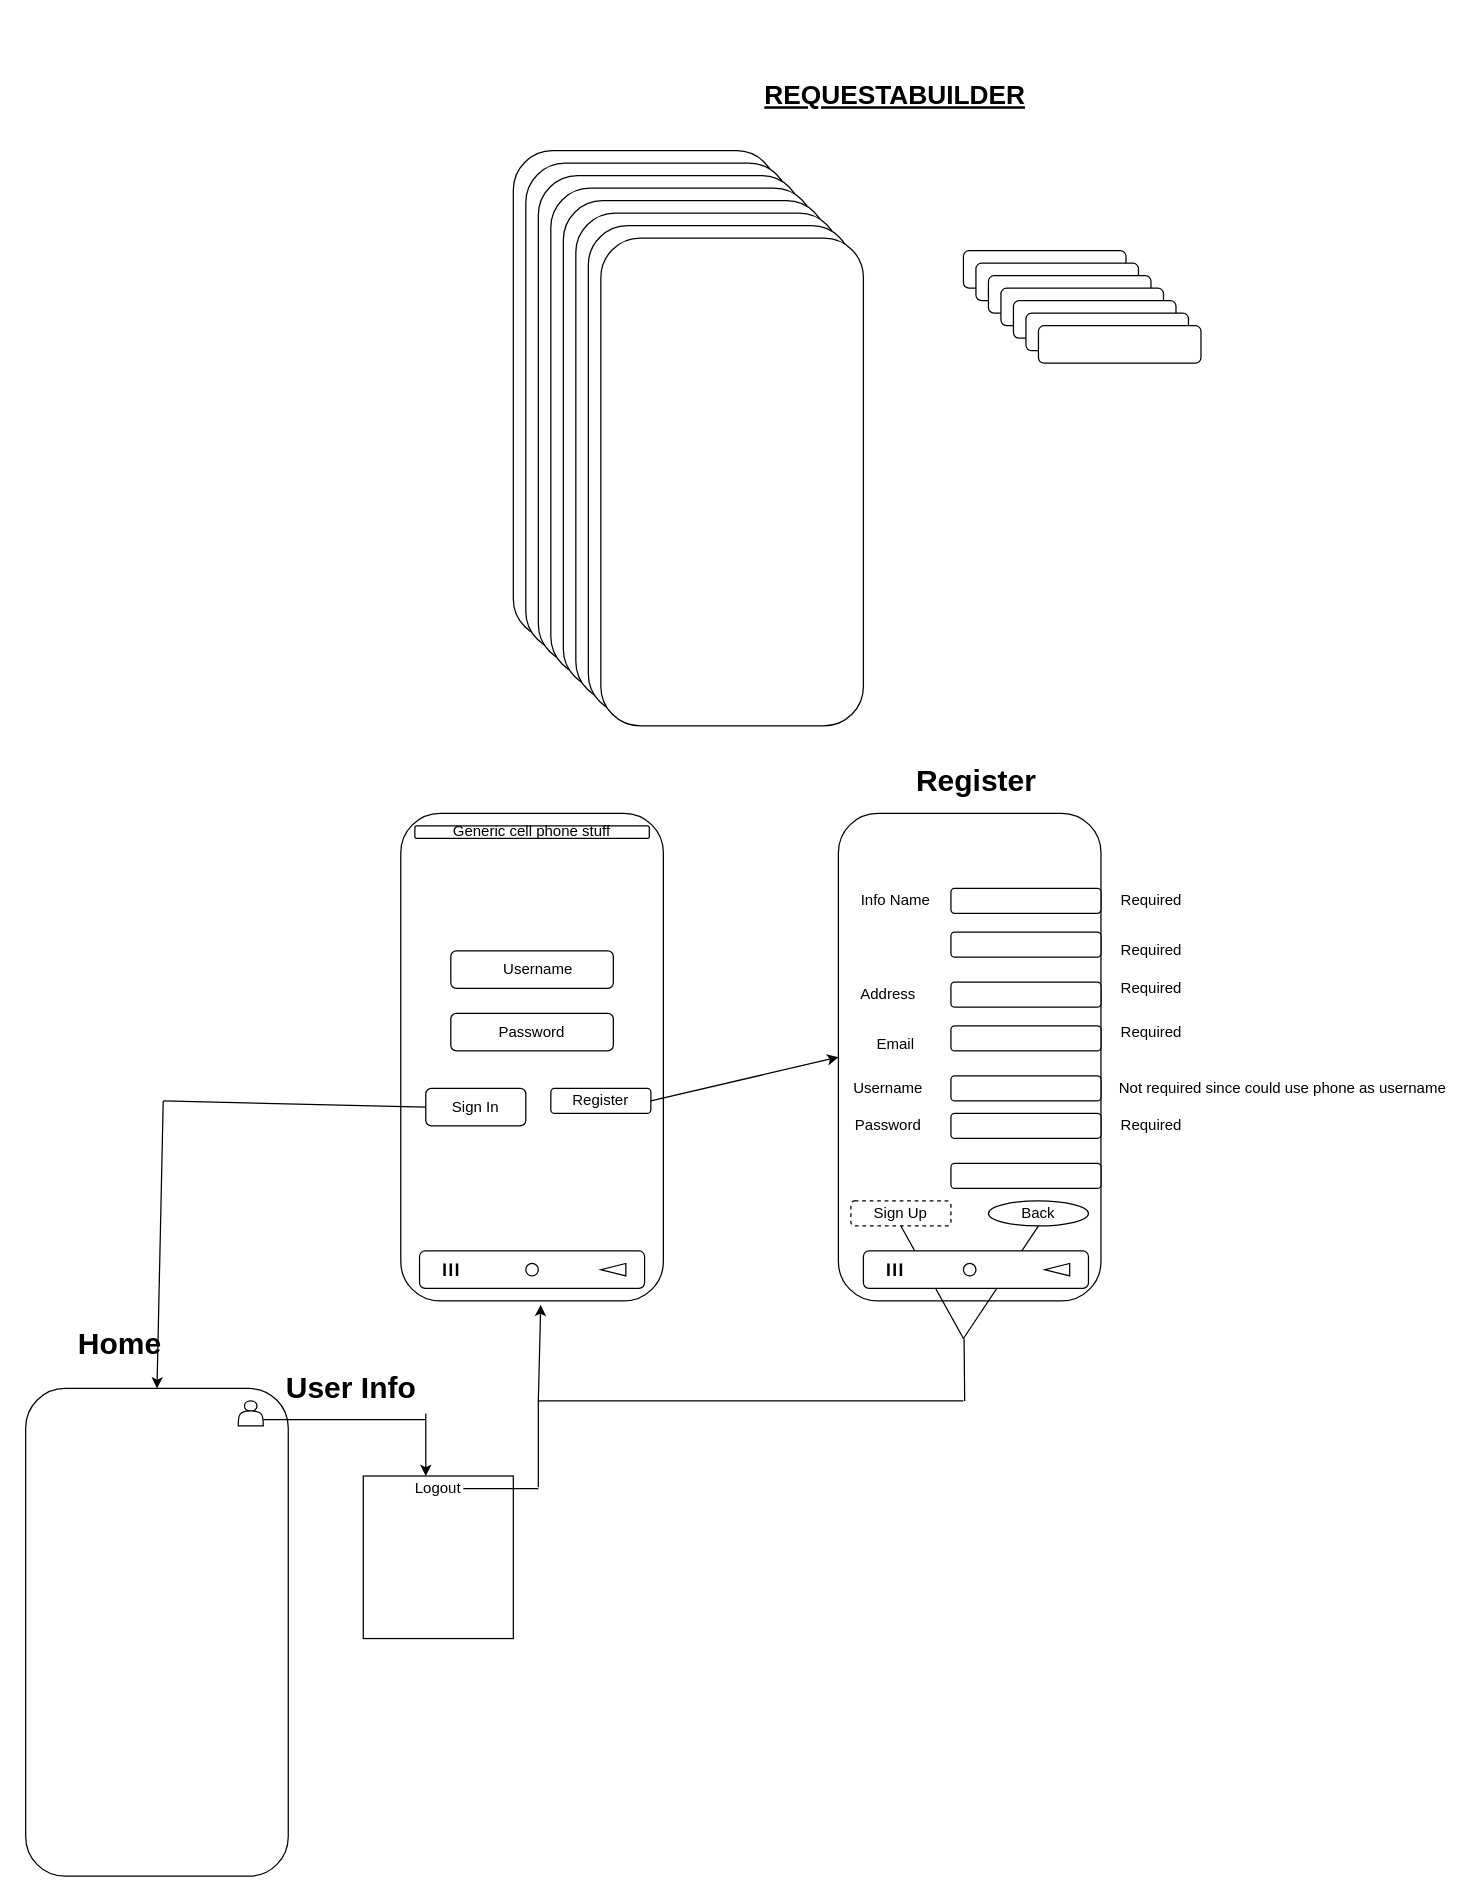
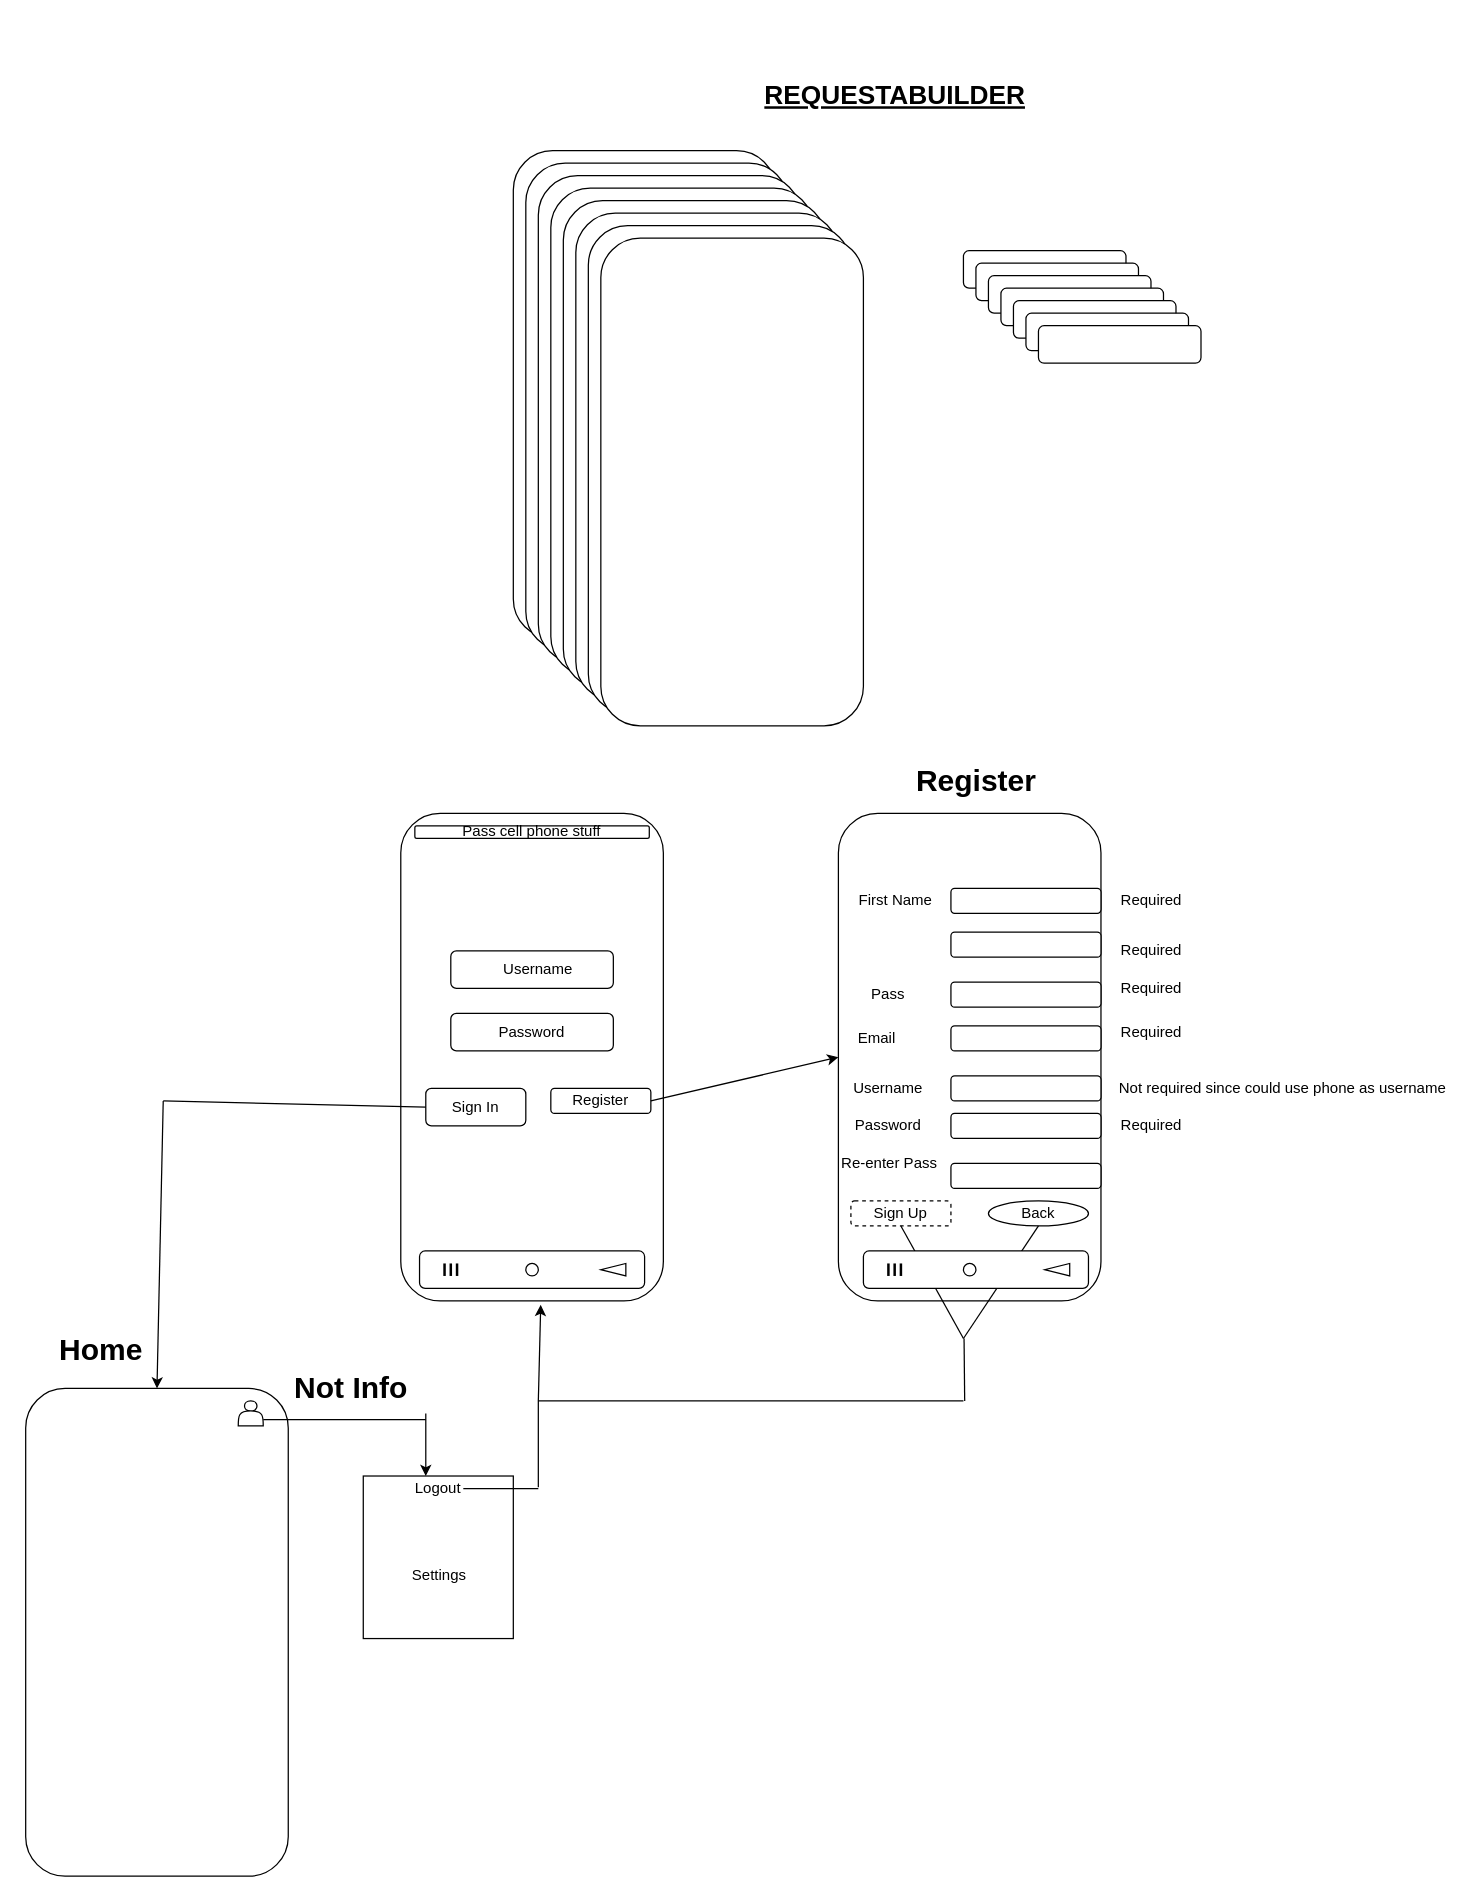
node "Generic cell phone stuff": label "Generic cell phone stuff" -> "Pass cell phone stuff"
node "Info Name": label "Info Name" -> "First Name"
node "Address": label "Address" -> "Pass"
node "Email": moved (895, 1044) -> (876, 1038)
node "Re-enter Pass": added
node "Home": moved (119, 1344) -> (101, 1351)
node "User Info": label "User Info" -> "Not Info"
node "Settings": added
